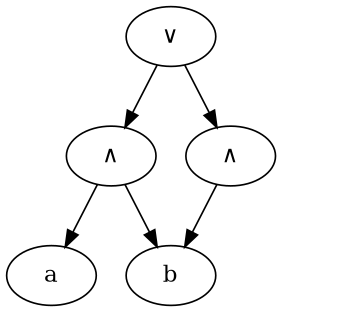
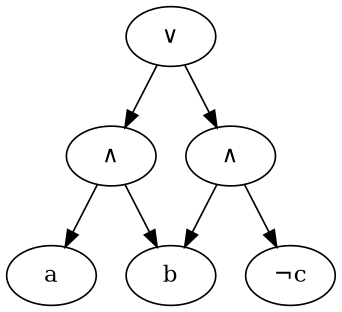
node "¬c": added
